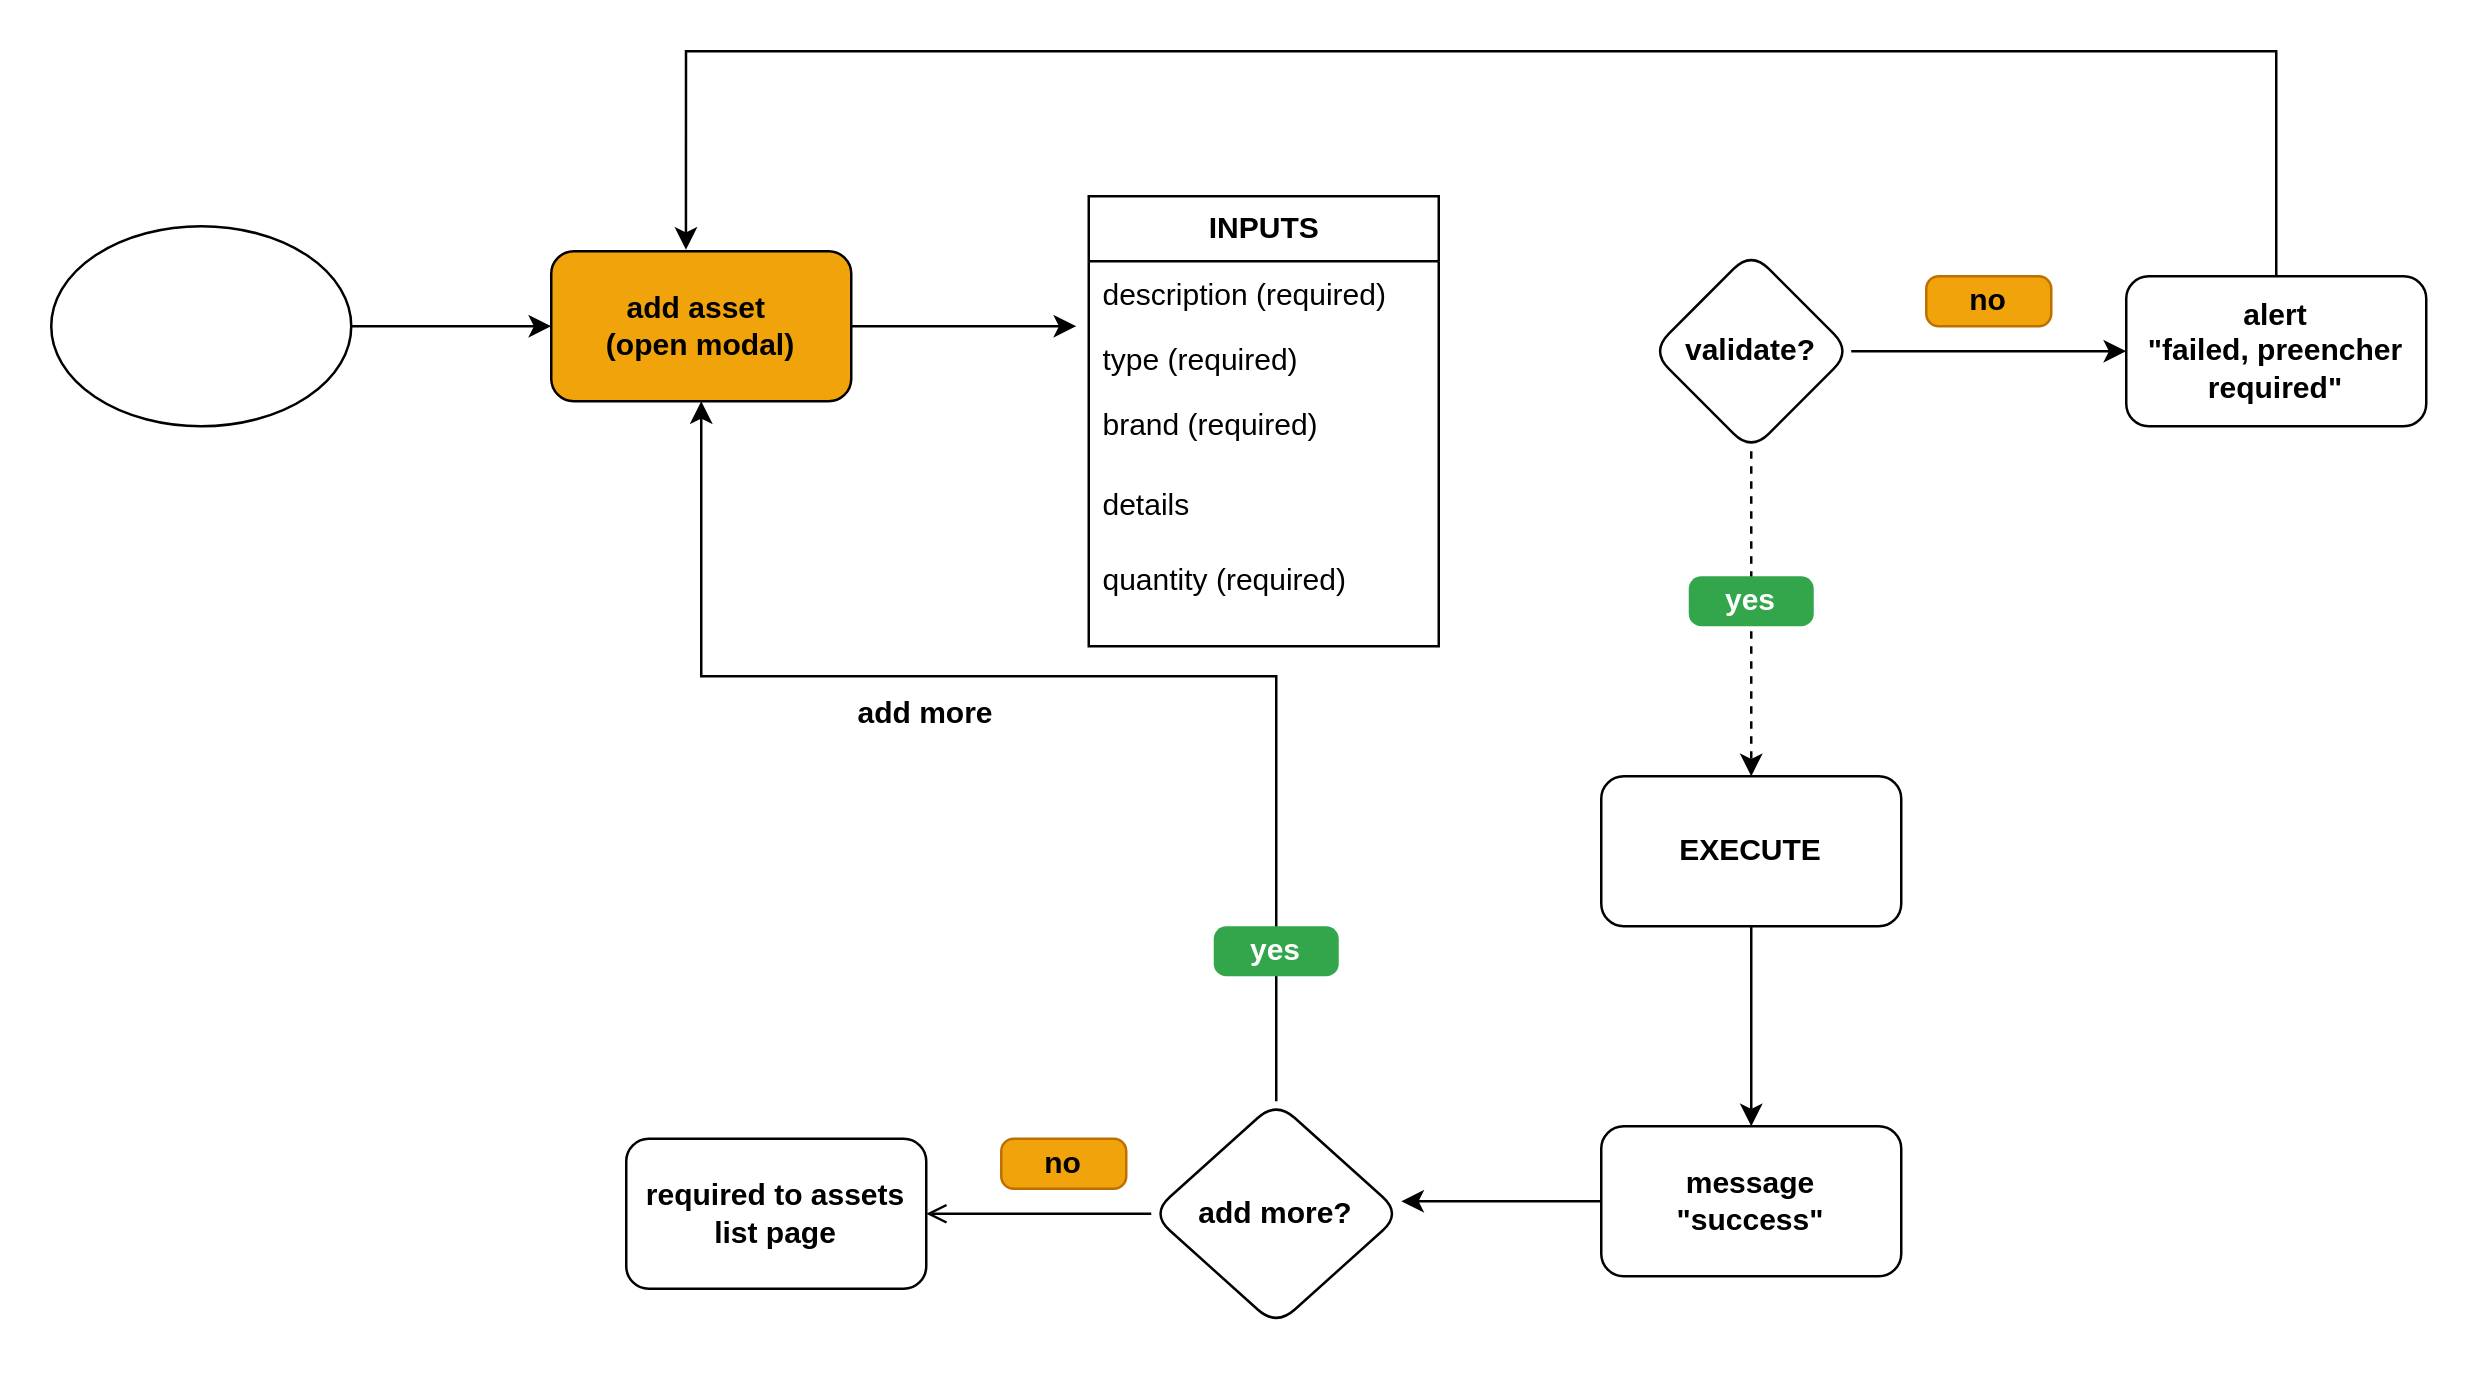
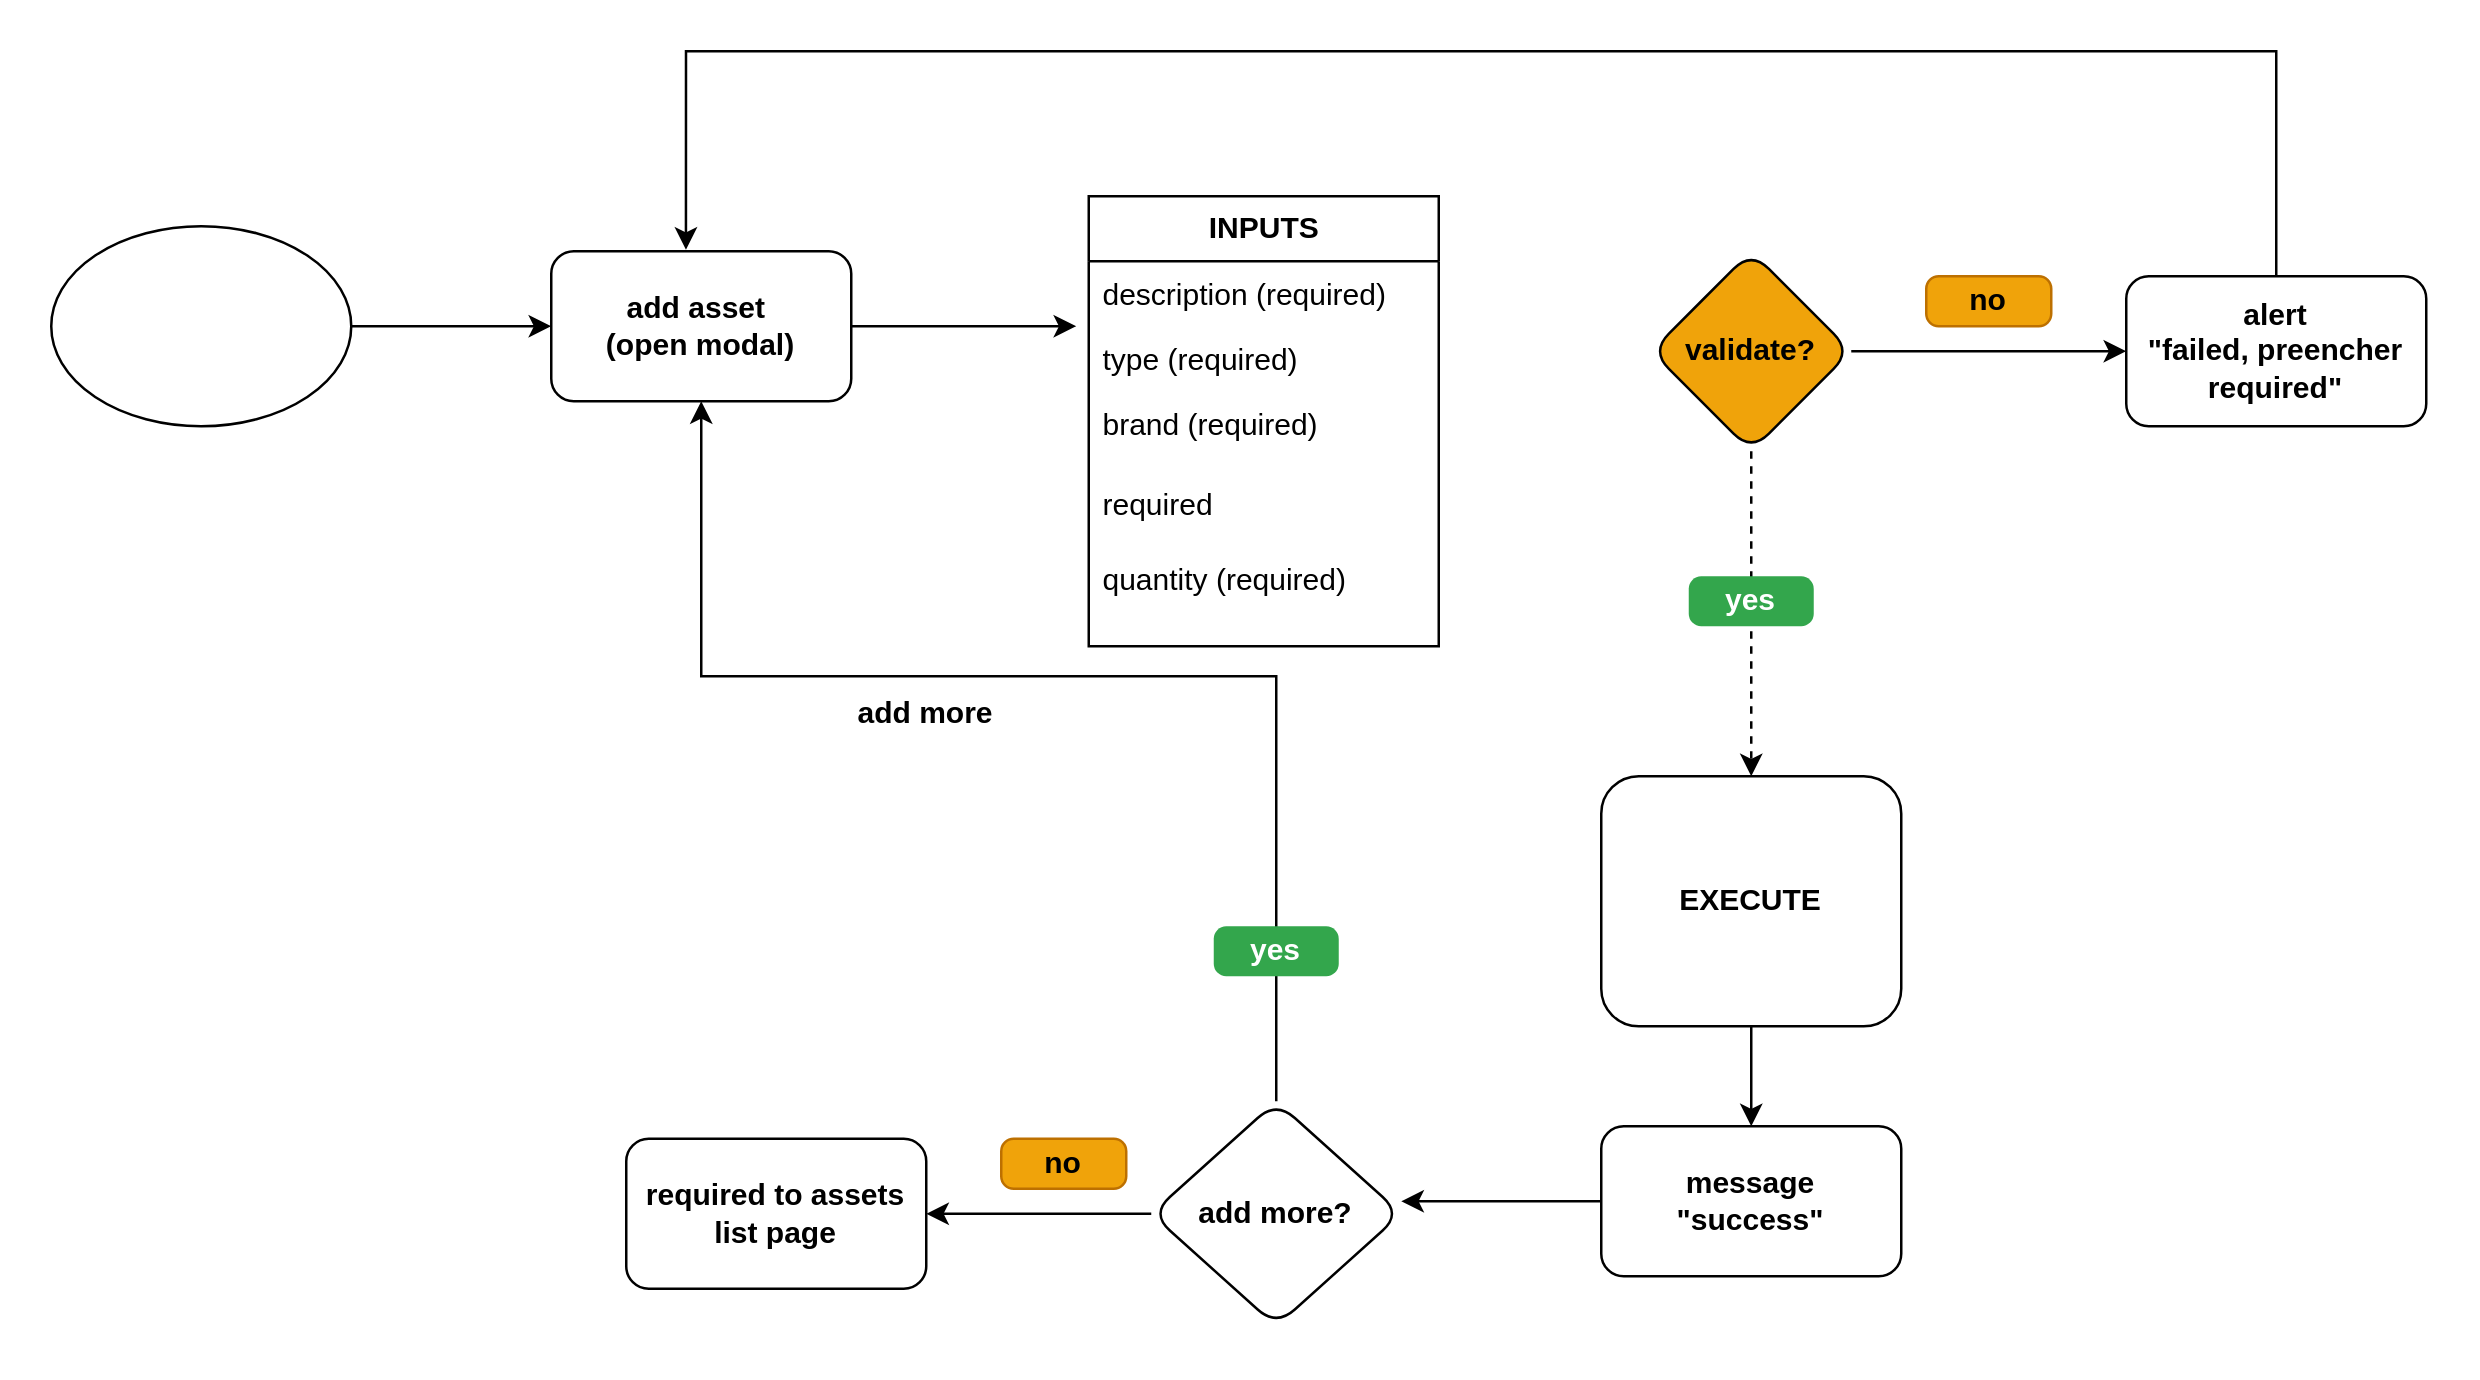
node "add asset (open modal)": fillcolor #f0a30a -> #ffffff
node "validate?": fillcolor #ffffff -> #f0a30a
node "details": label "details" -> "required"
node "EXECUTE": size 300x150 -> 300x250
edge "add more?" -> "required to assets list page": arrowhead open -> classic
